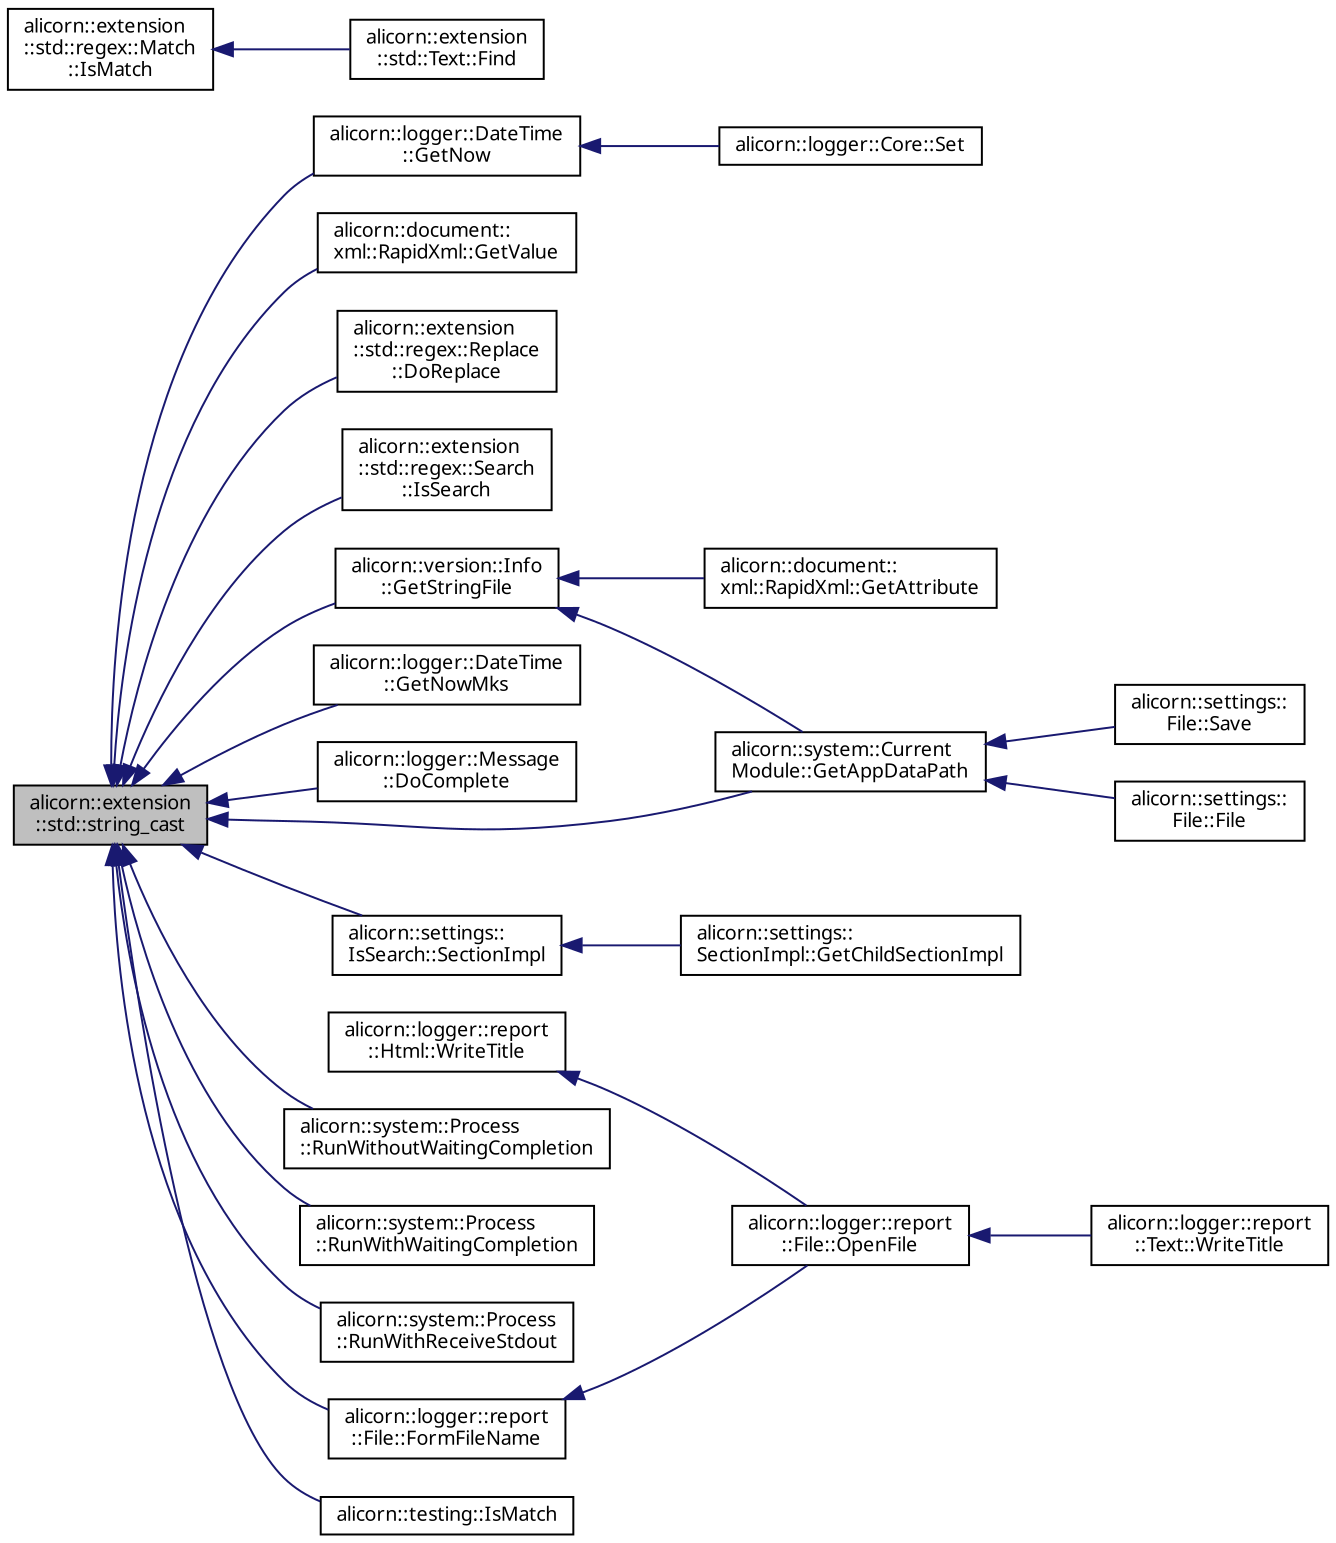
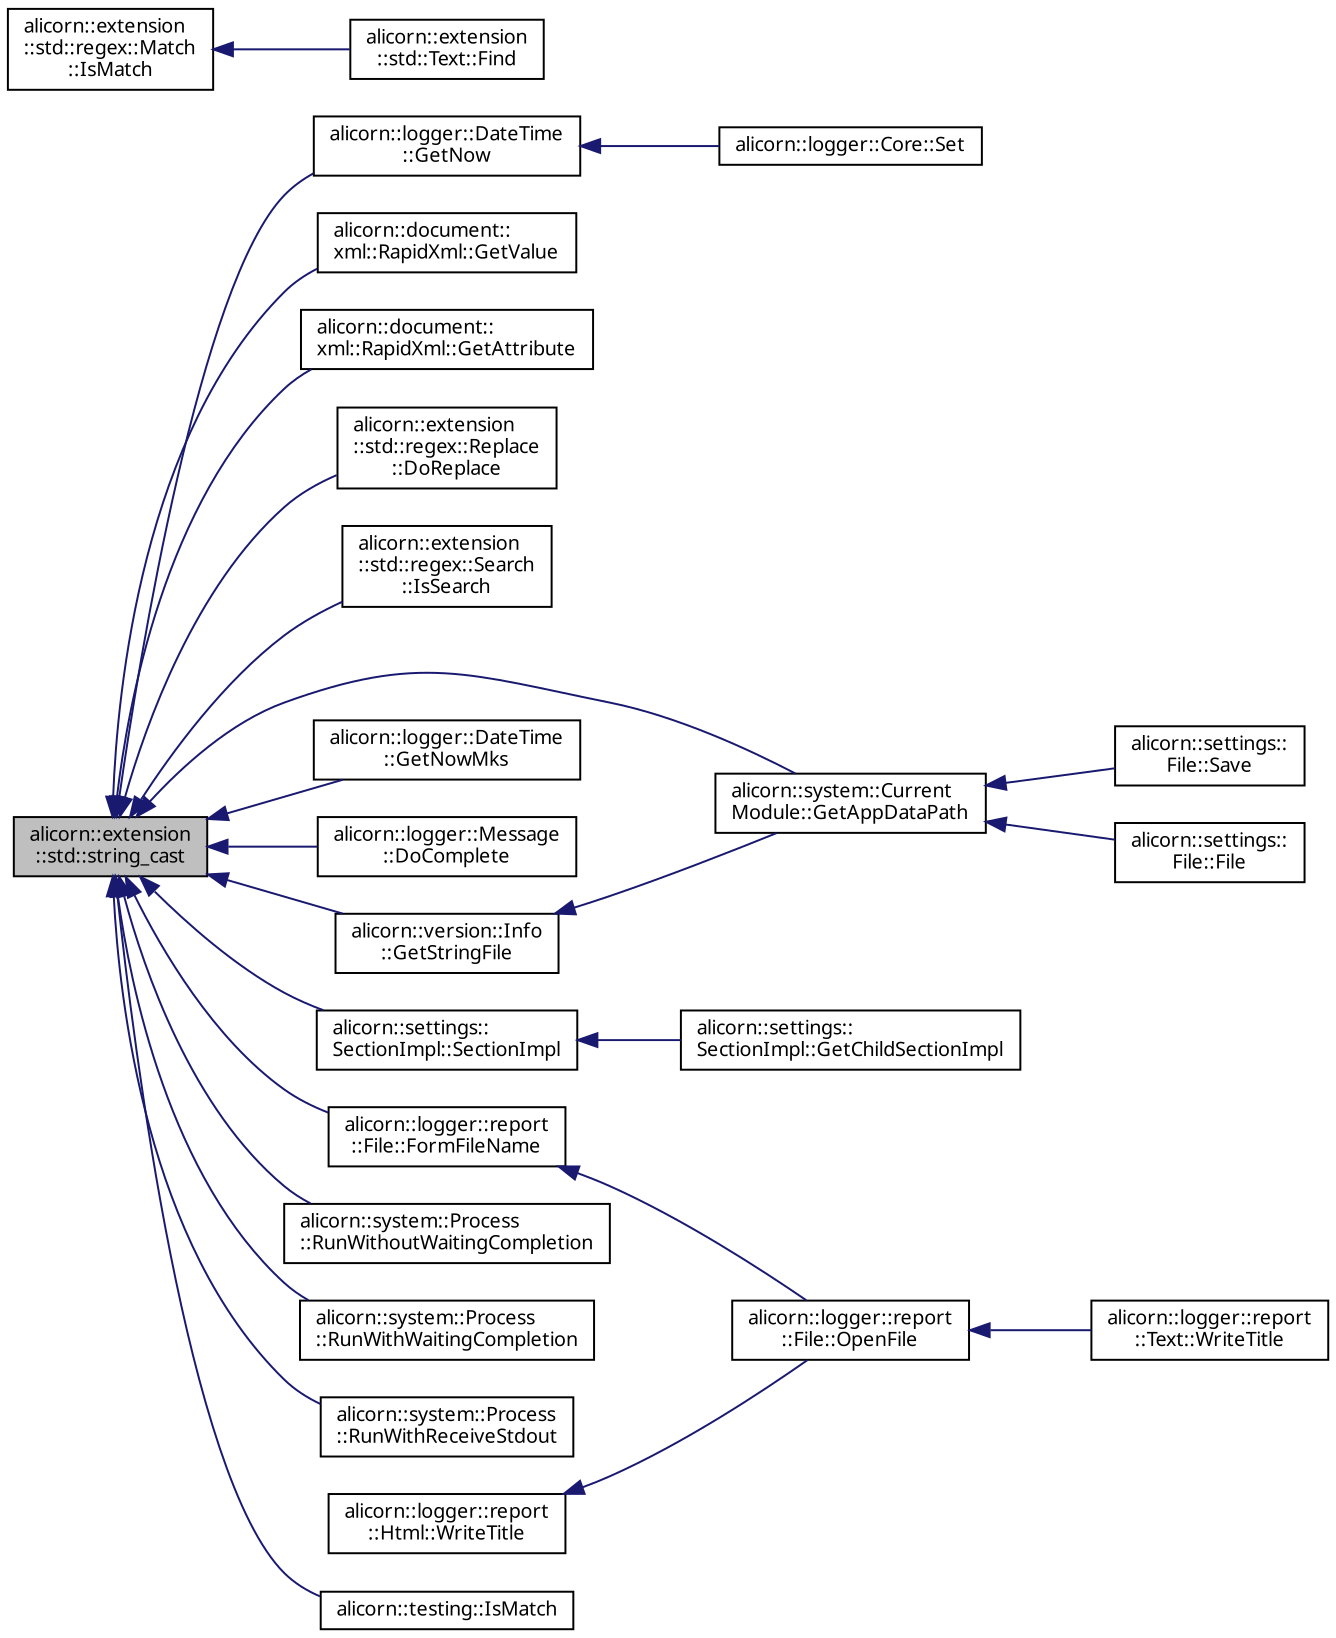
edge "alicorn::document:: xml::RapidXml::GetAttribute" -> "alicorn::version::Info ::GetStringFile": now "alicorn::document:: xml::RapidXml::GetAttribute" -> "alicorn::extension ::std::string_cast"
node "alicorn::settings:: IsSearch::SectionImpl": label "alicorn::settings:: IsSearch::SectionImpl" -> "alicorn::settings:: SectionImpl::SectionImpl"
